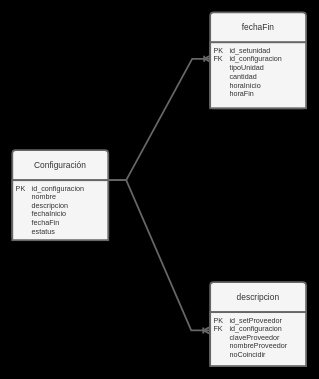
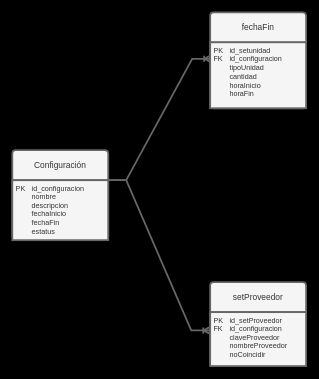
node "descripcion": label "descripcion" -> "setProveedor"
